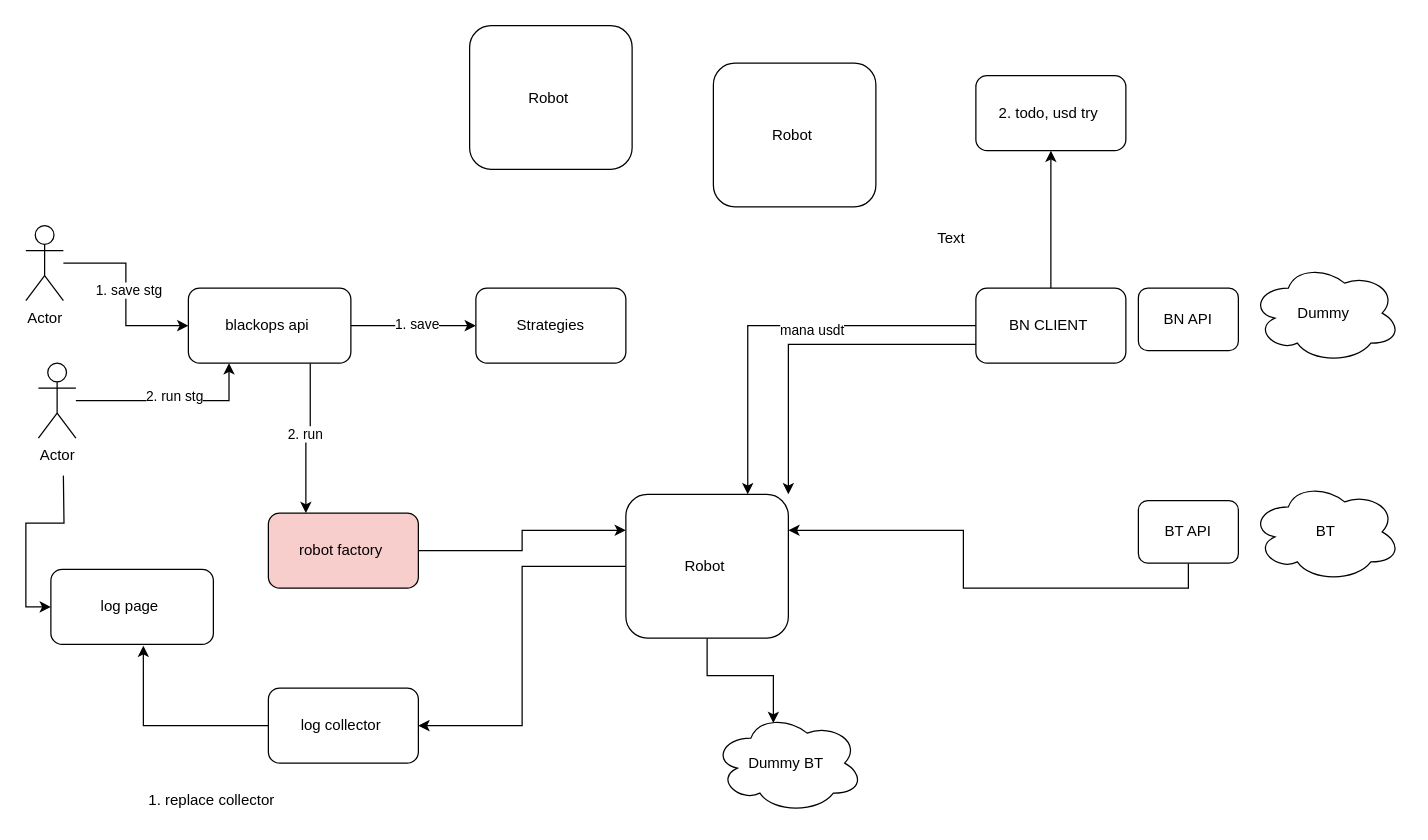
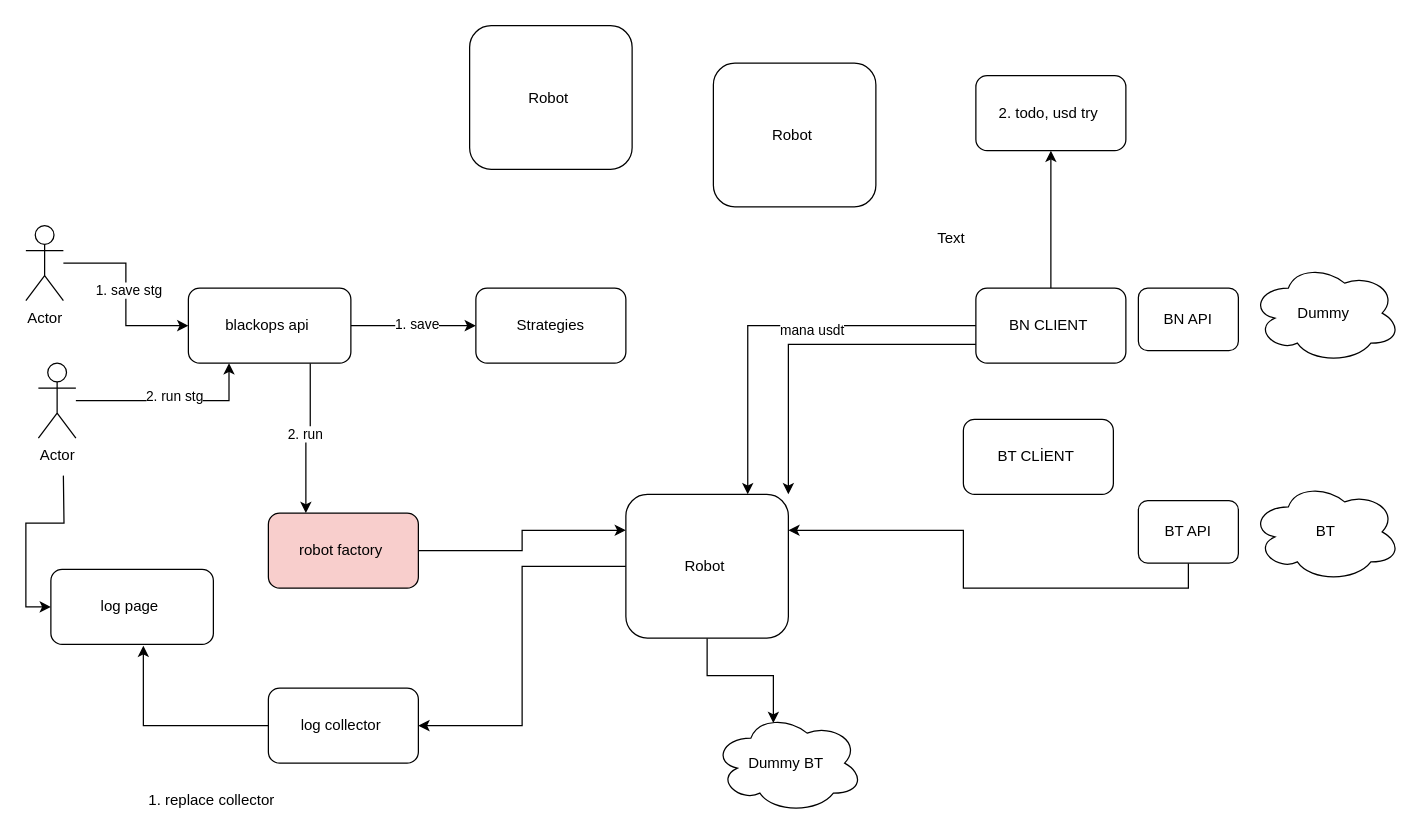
node "BT CLİENT": added
